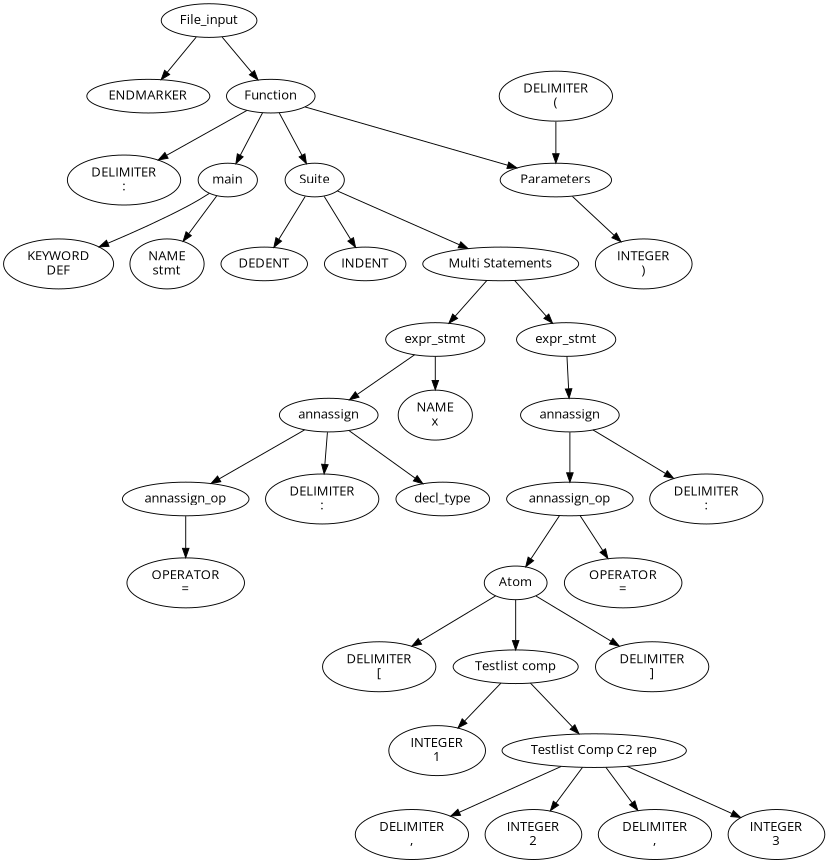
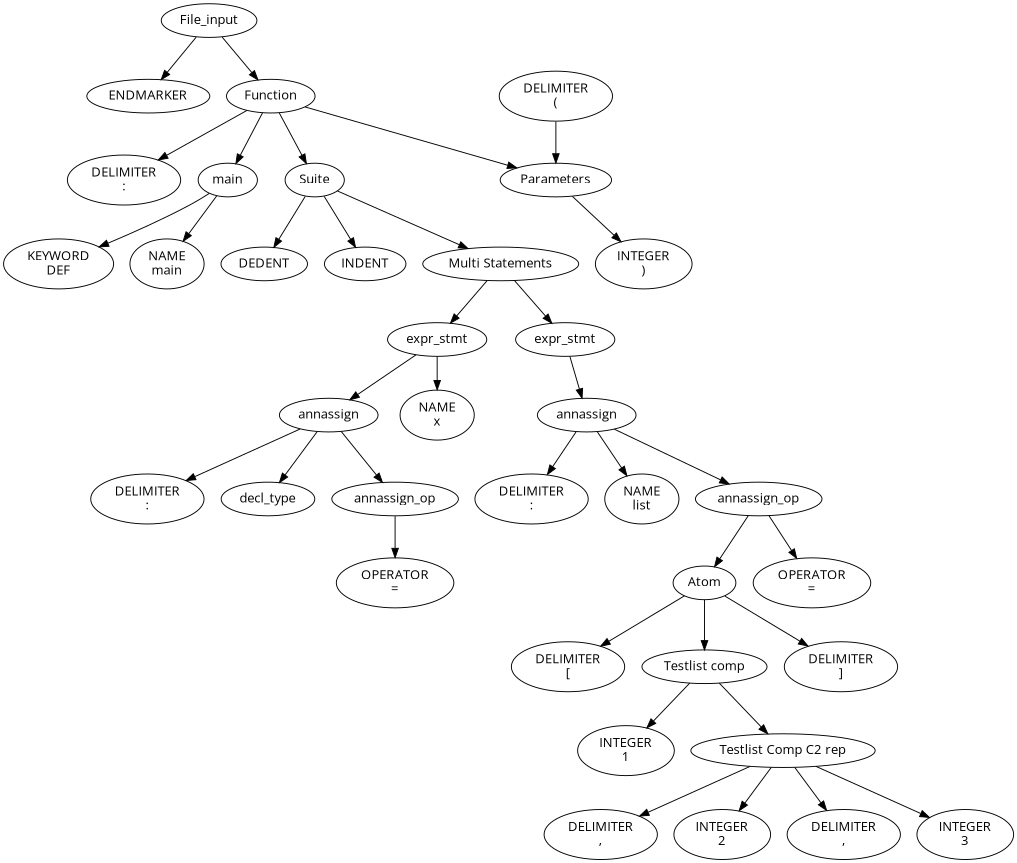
node "NAME stmt": label "NAME stmt" -> "NAME main"
node "NAME list": added
